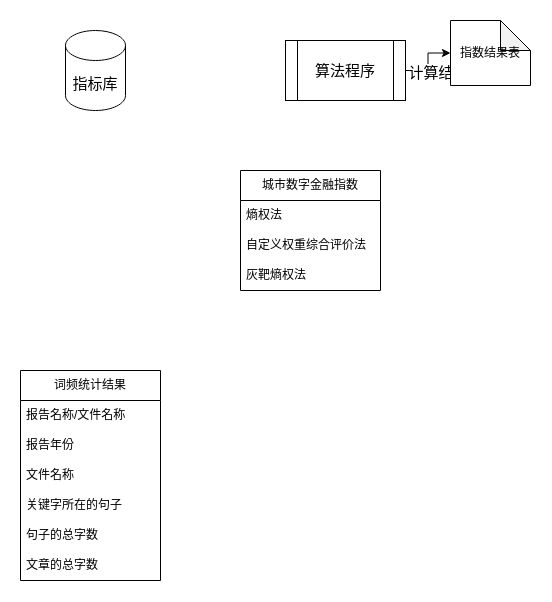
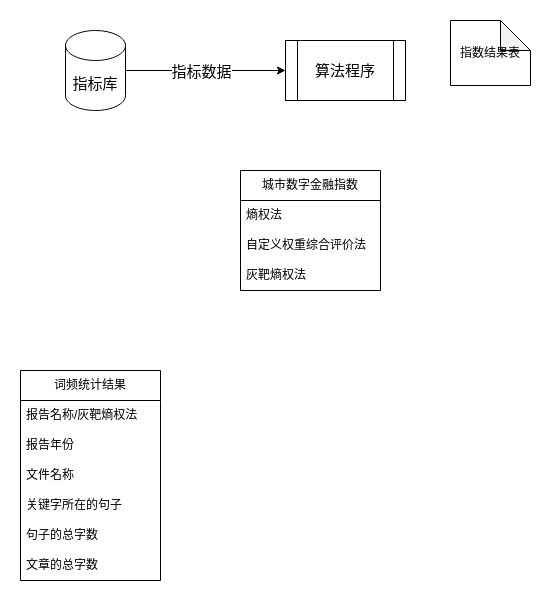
edge "算法程序" -> "指数结果表": removed, label "计算结果"
edge "指标库" -> "算法程序": added, label "指标数据"
node "报告名称/文件名称": label "报告名称/文件名称" -> "报告名称/灰靶熵权法"
